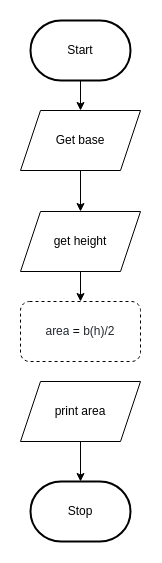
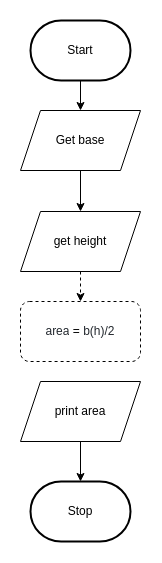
edge "get height" -> "area = b(h)/2": style solid -> dashed
